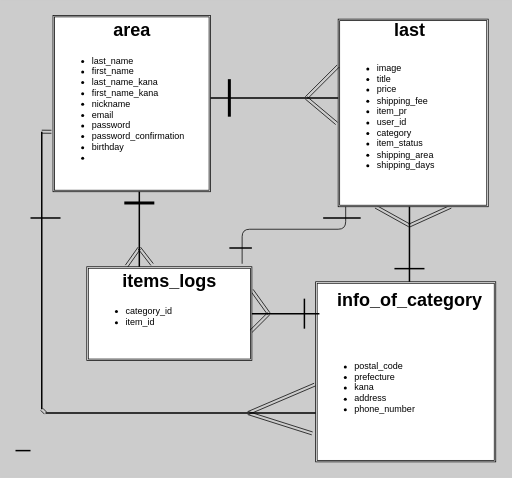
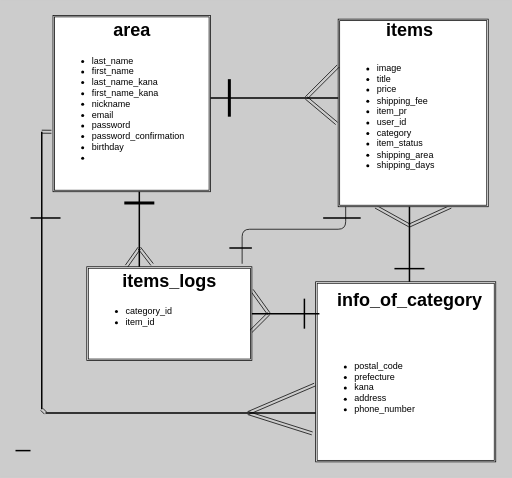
node "last": label "last" -> "items"
